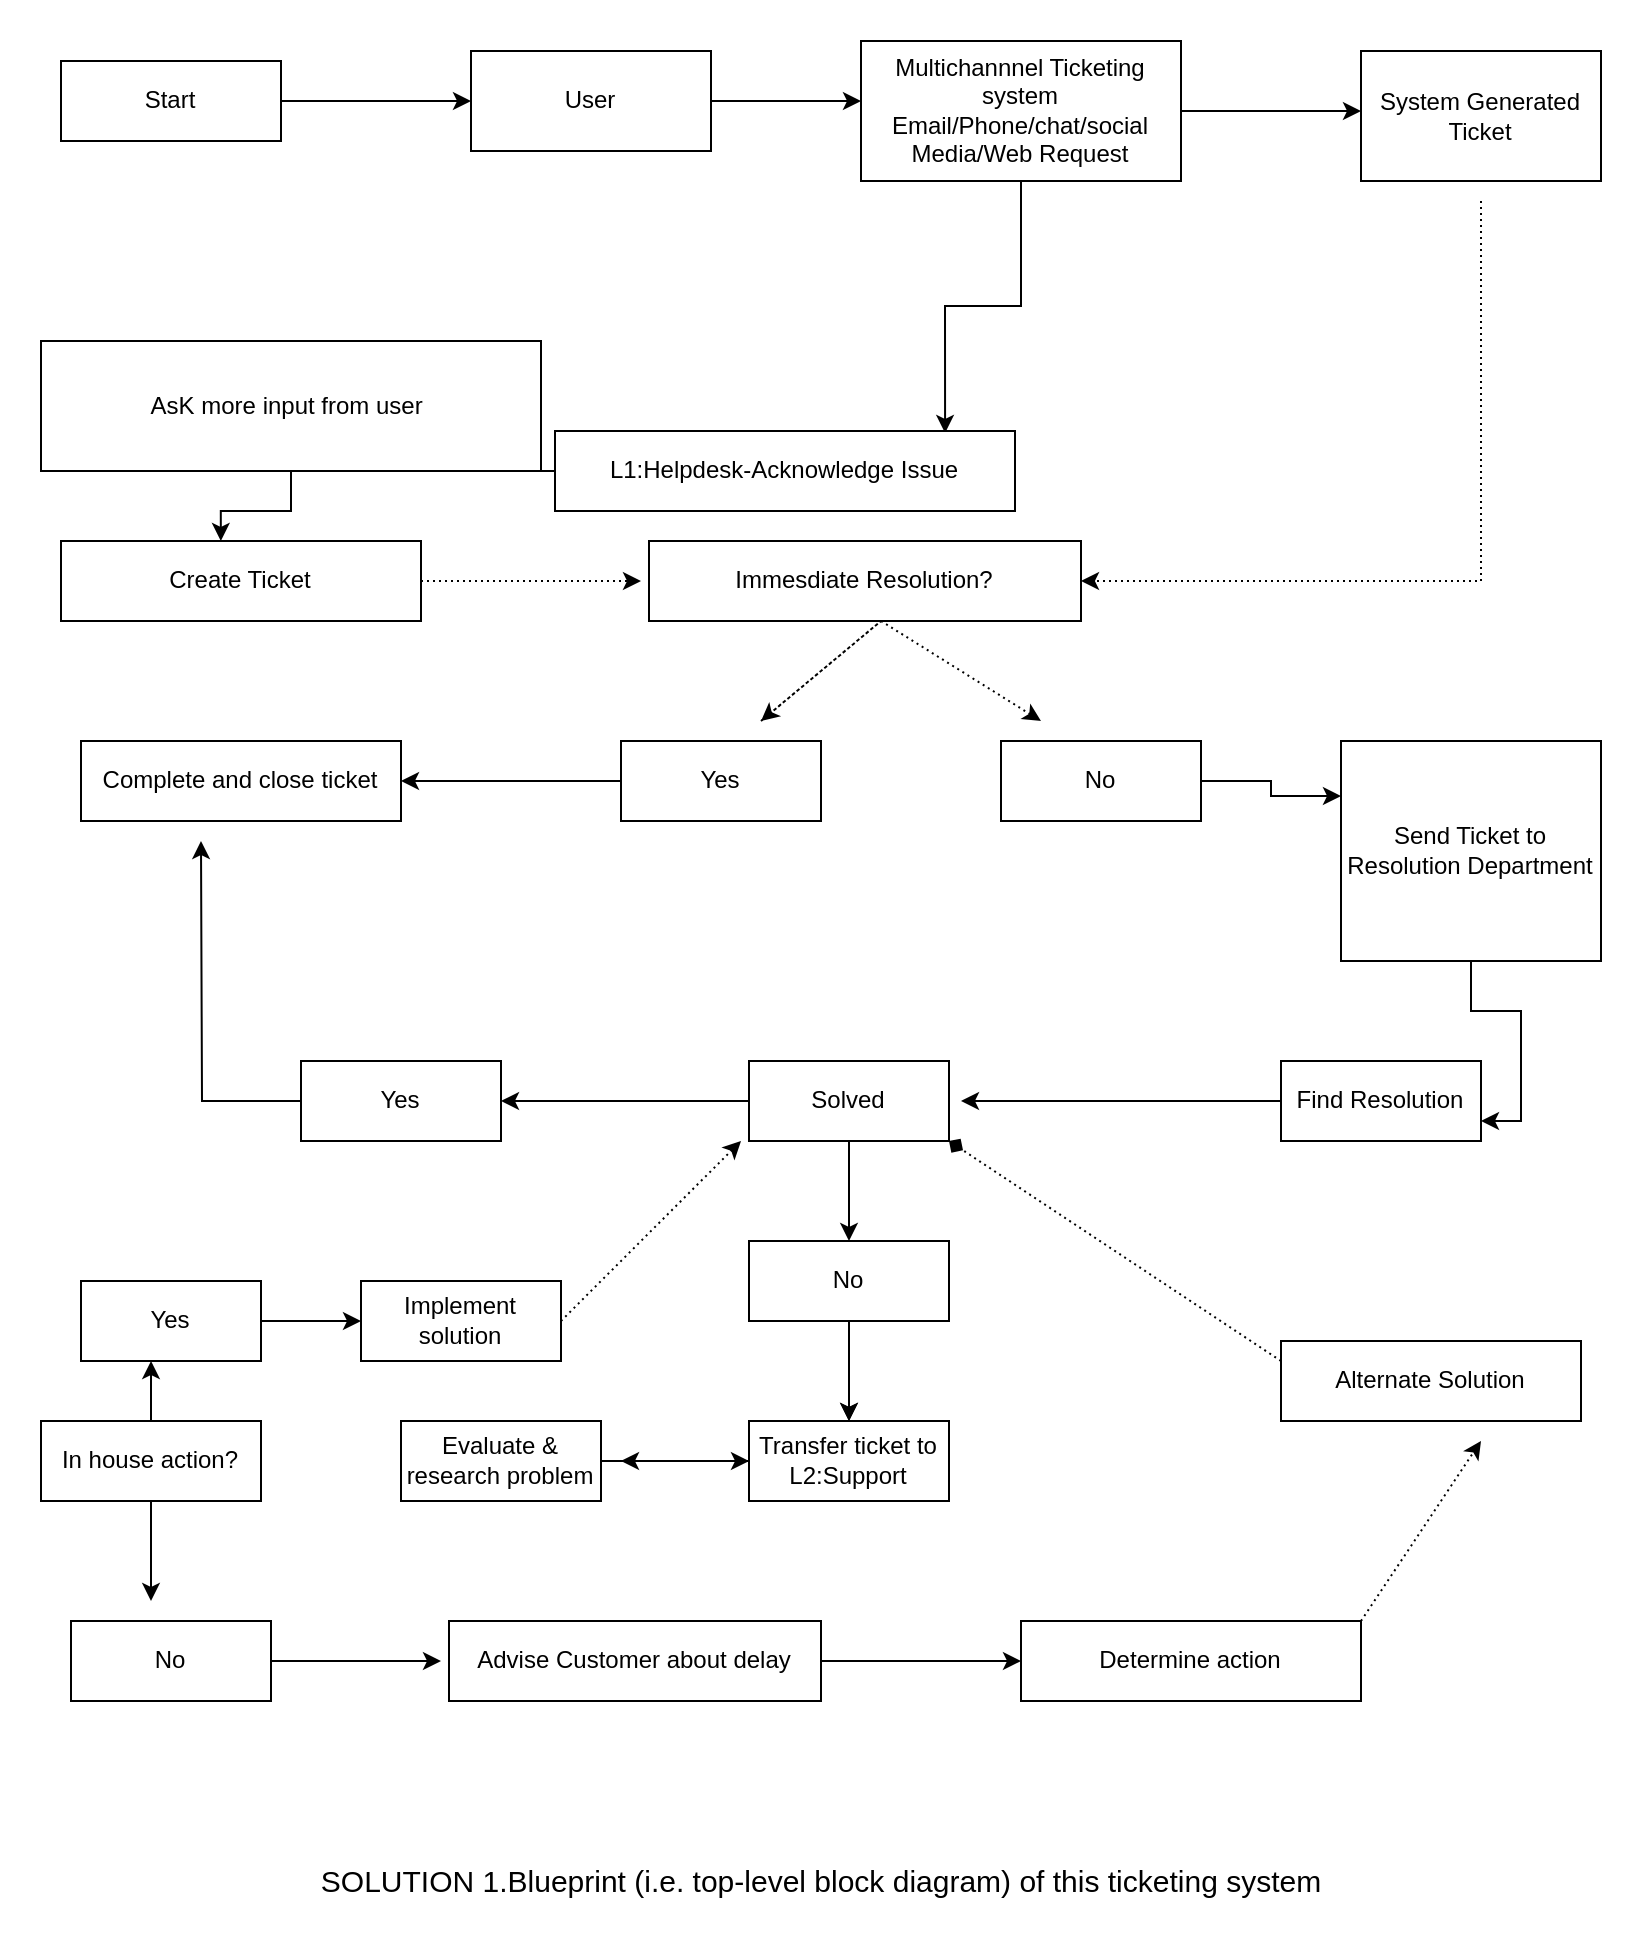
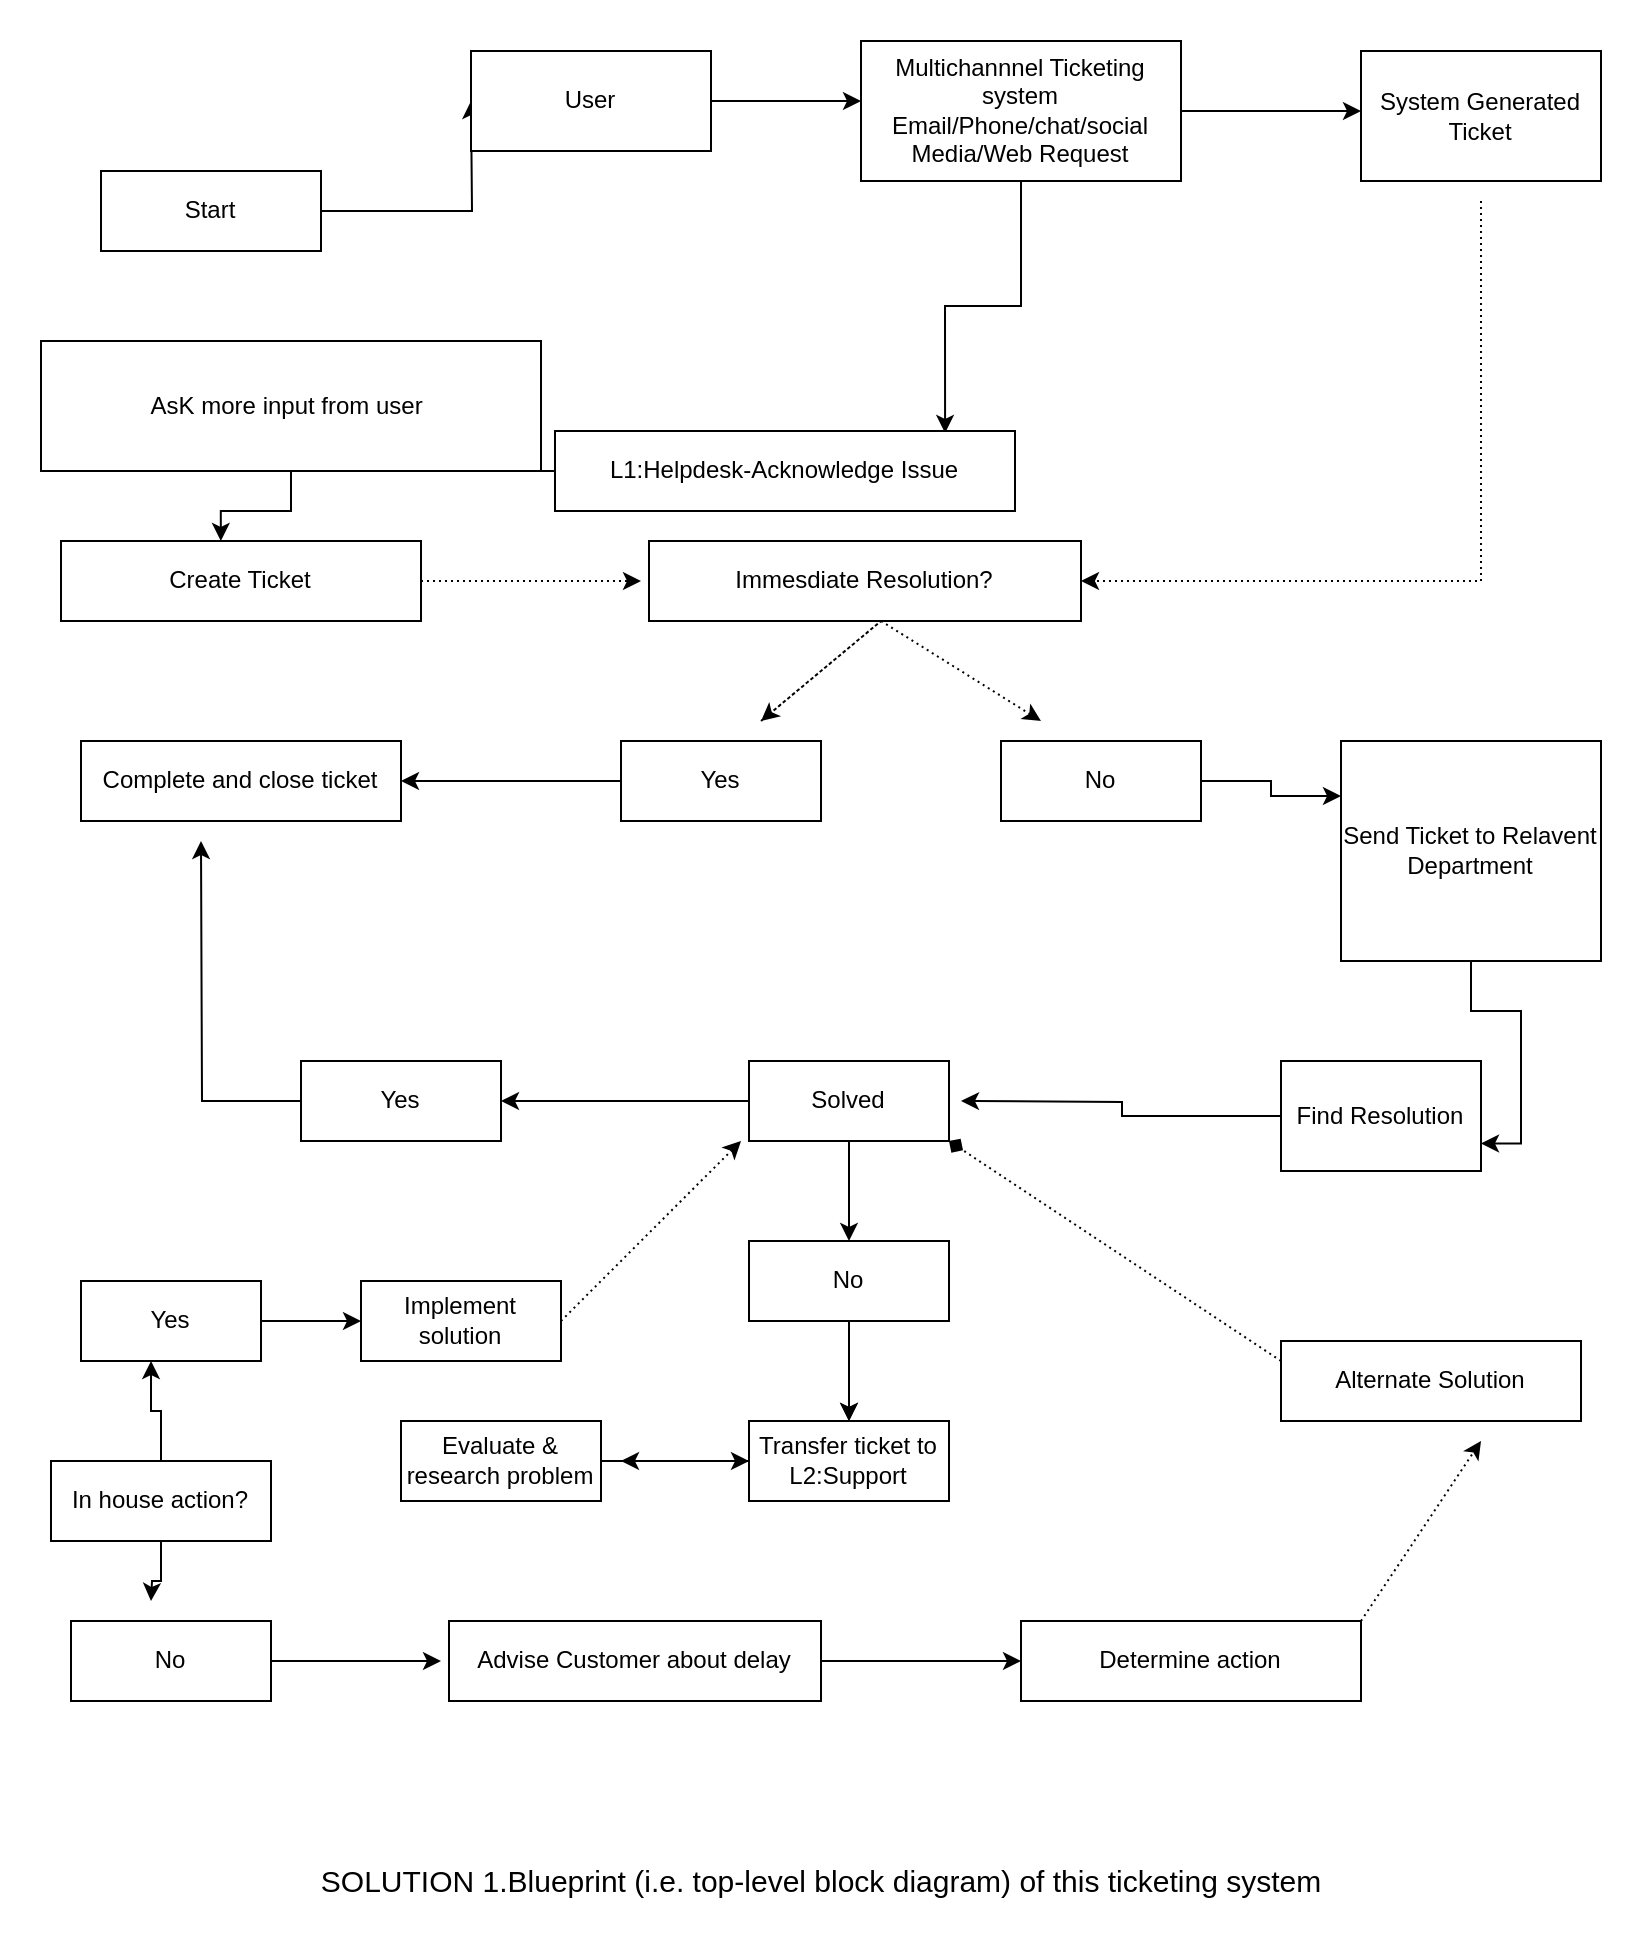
node "Start": moved (171, 101) -> (211, 211)
node "Send Ticket to Resolution Department": label "Send Ticket to Resolution Department" -> "Send Ticket to Relavent Department"
node "Find Resolution": size 200x80 -> 200x110
node "In house action?": moved (151, 1461) -> (161, 1501)
